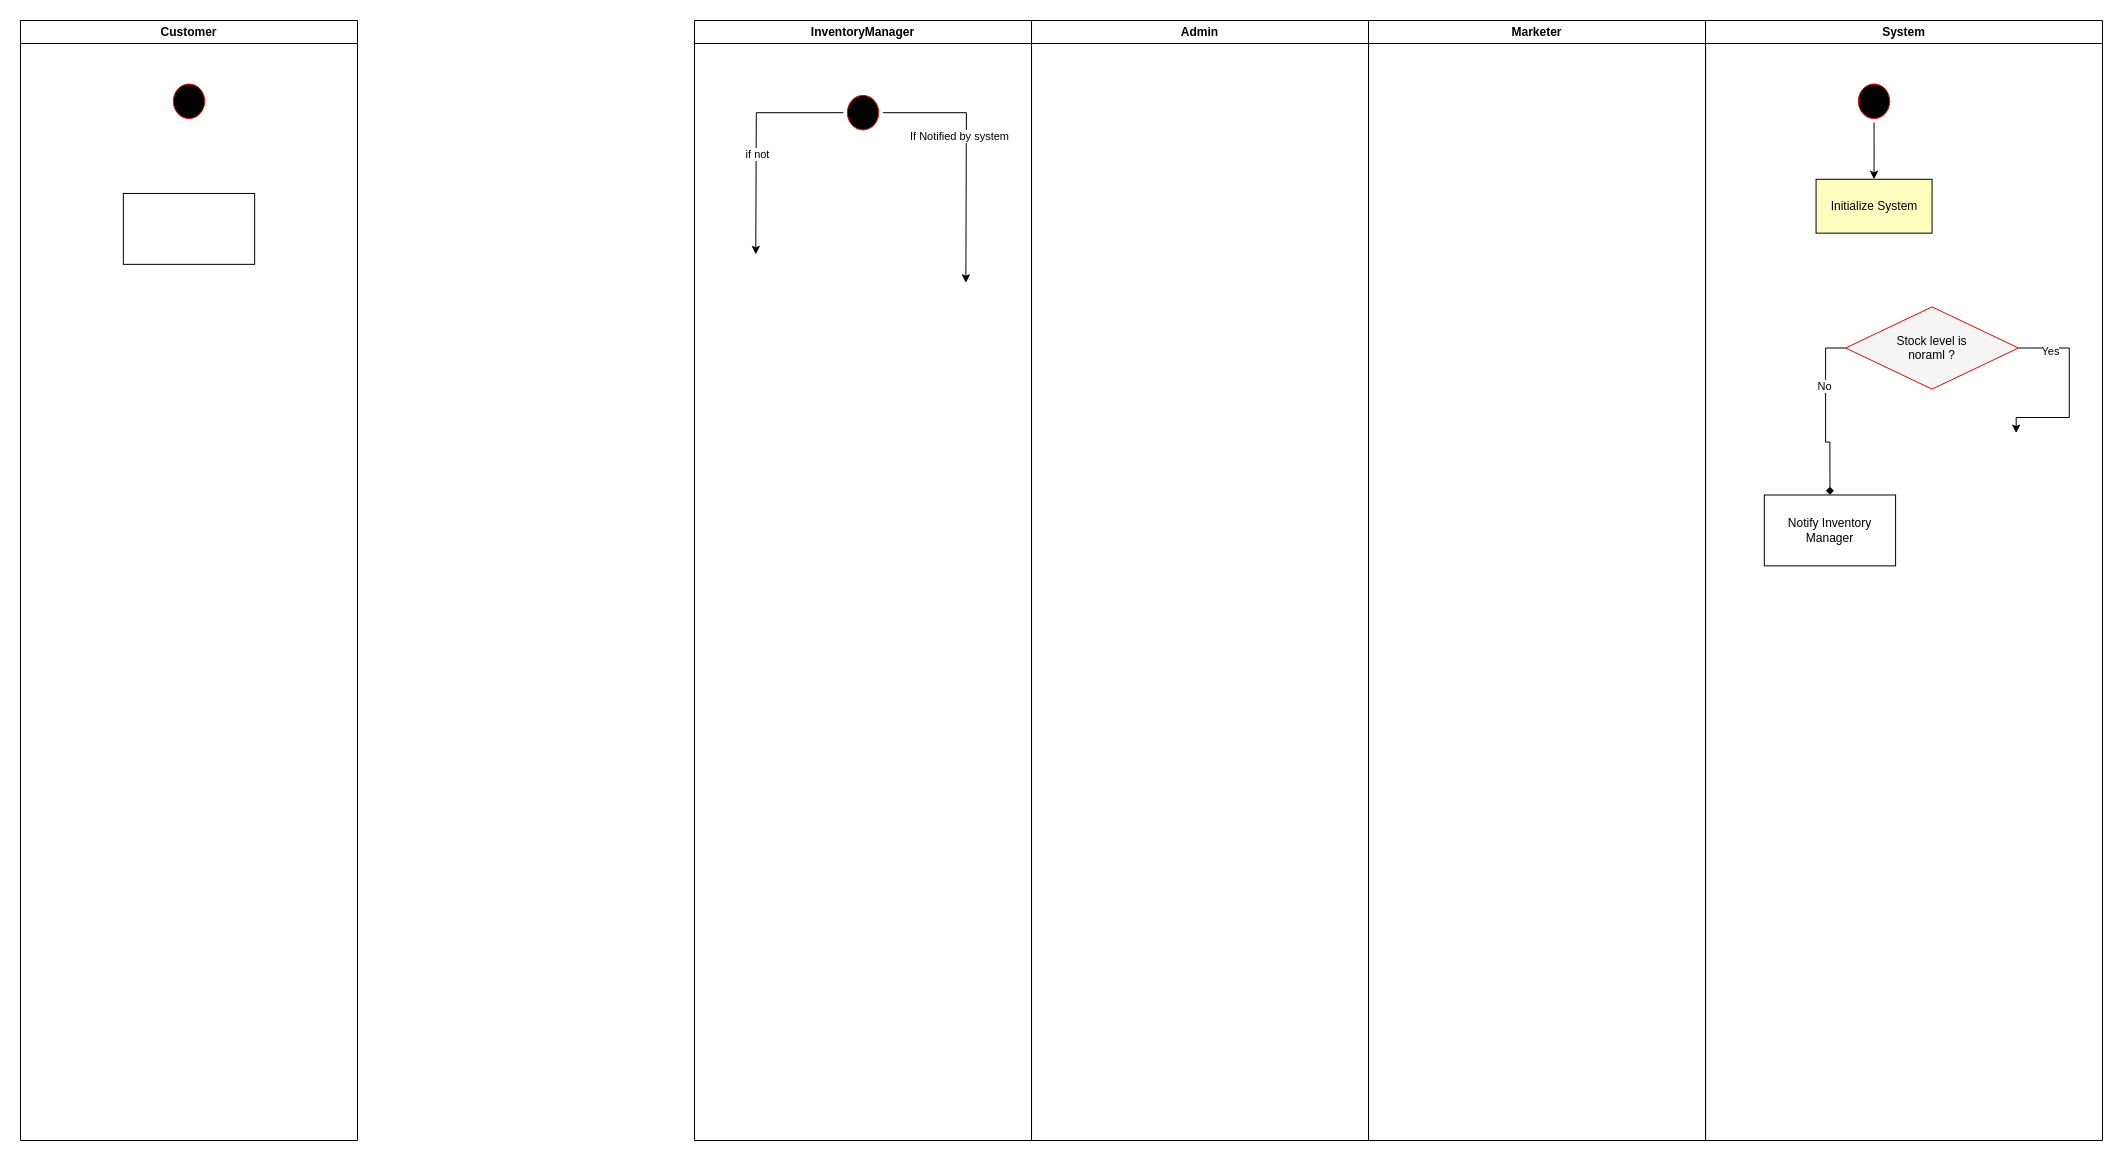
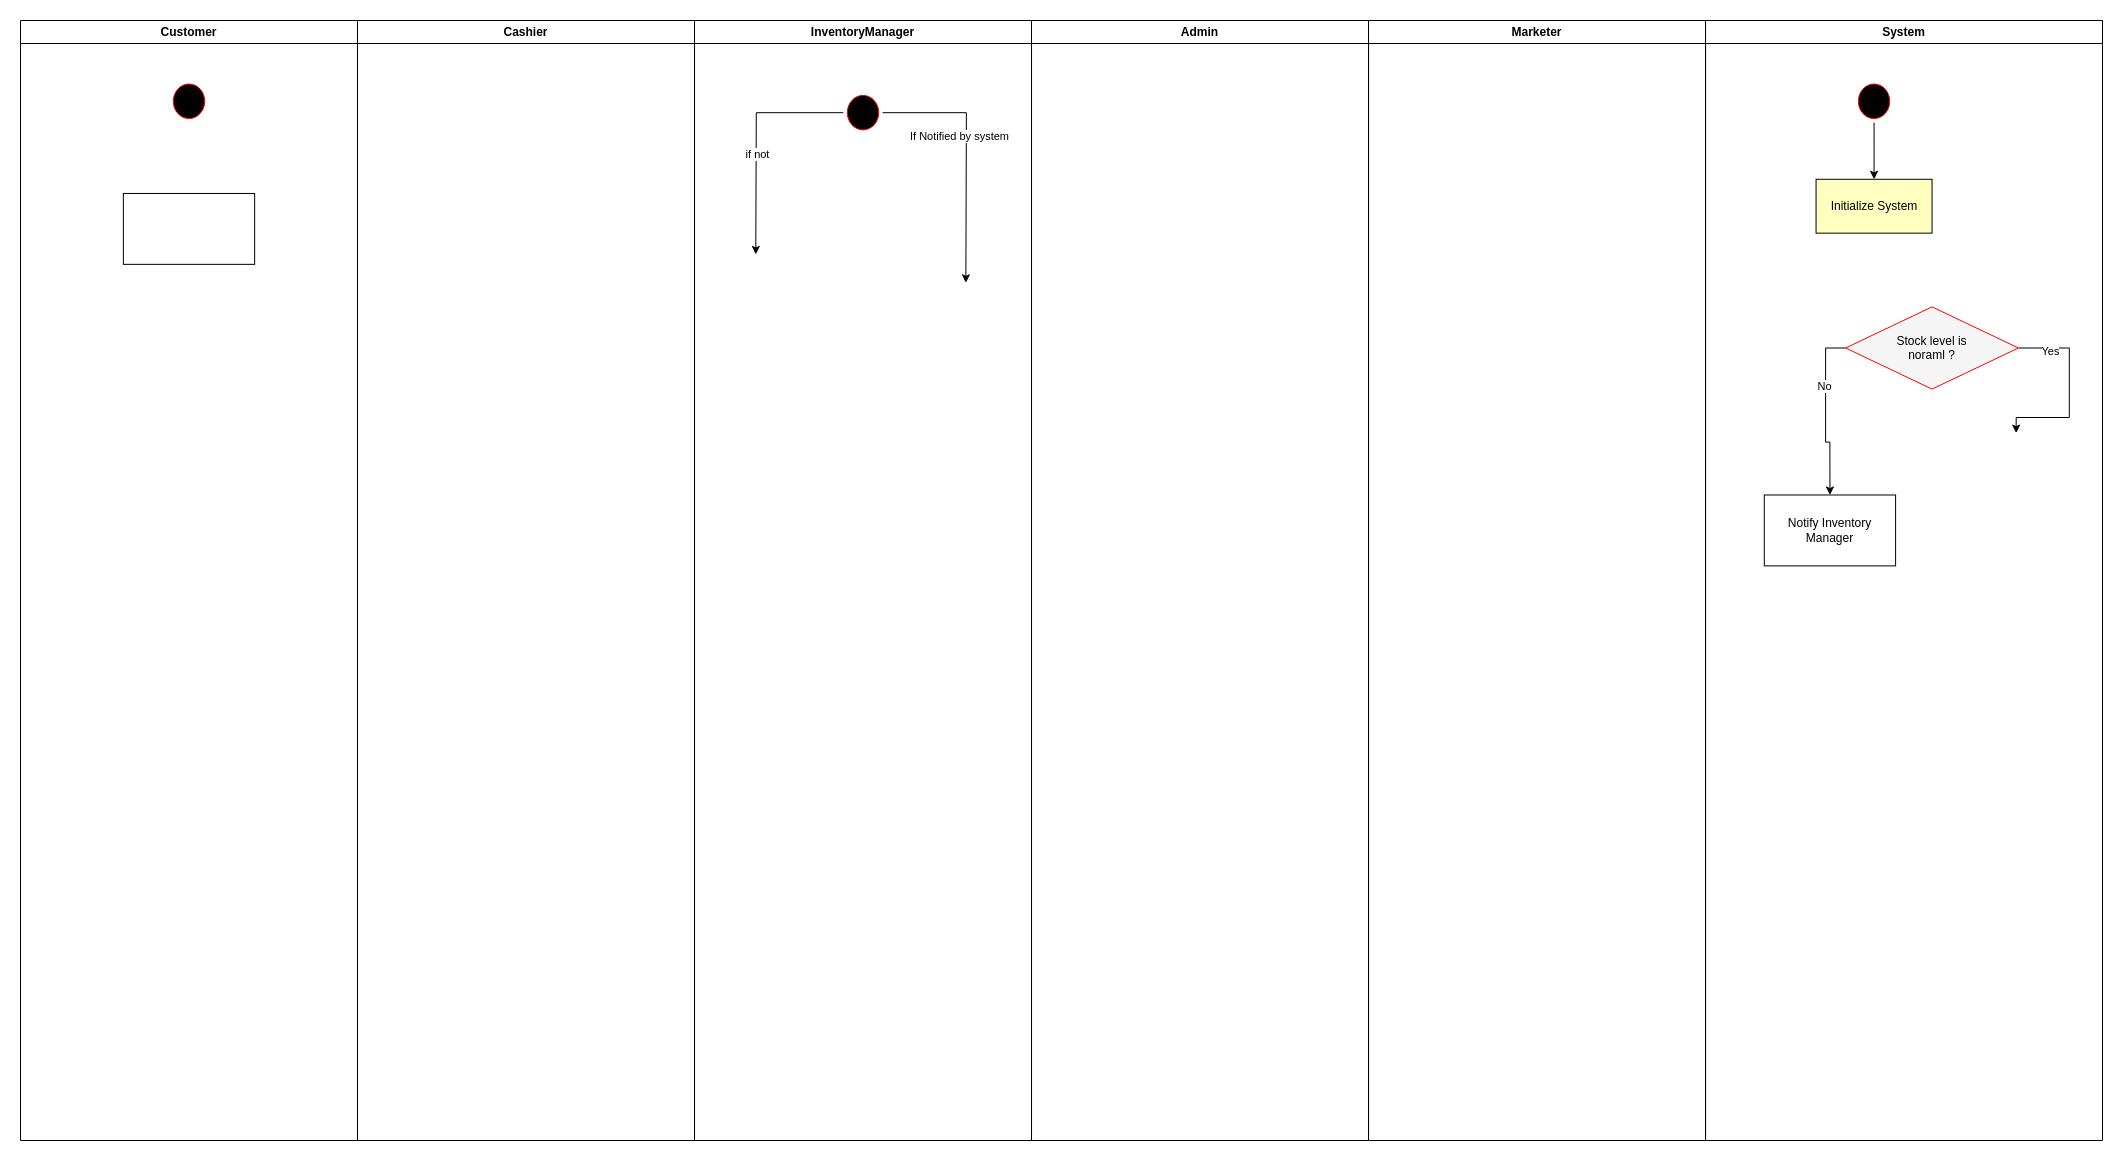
edge "Stock level is noraml ?" -> "Notify Inventory Manager": arrowhead diamond -> classic
node "Cashier": added
